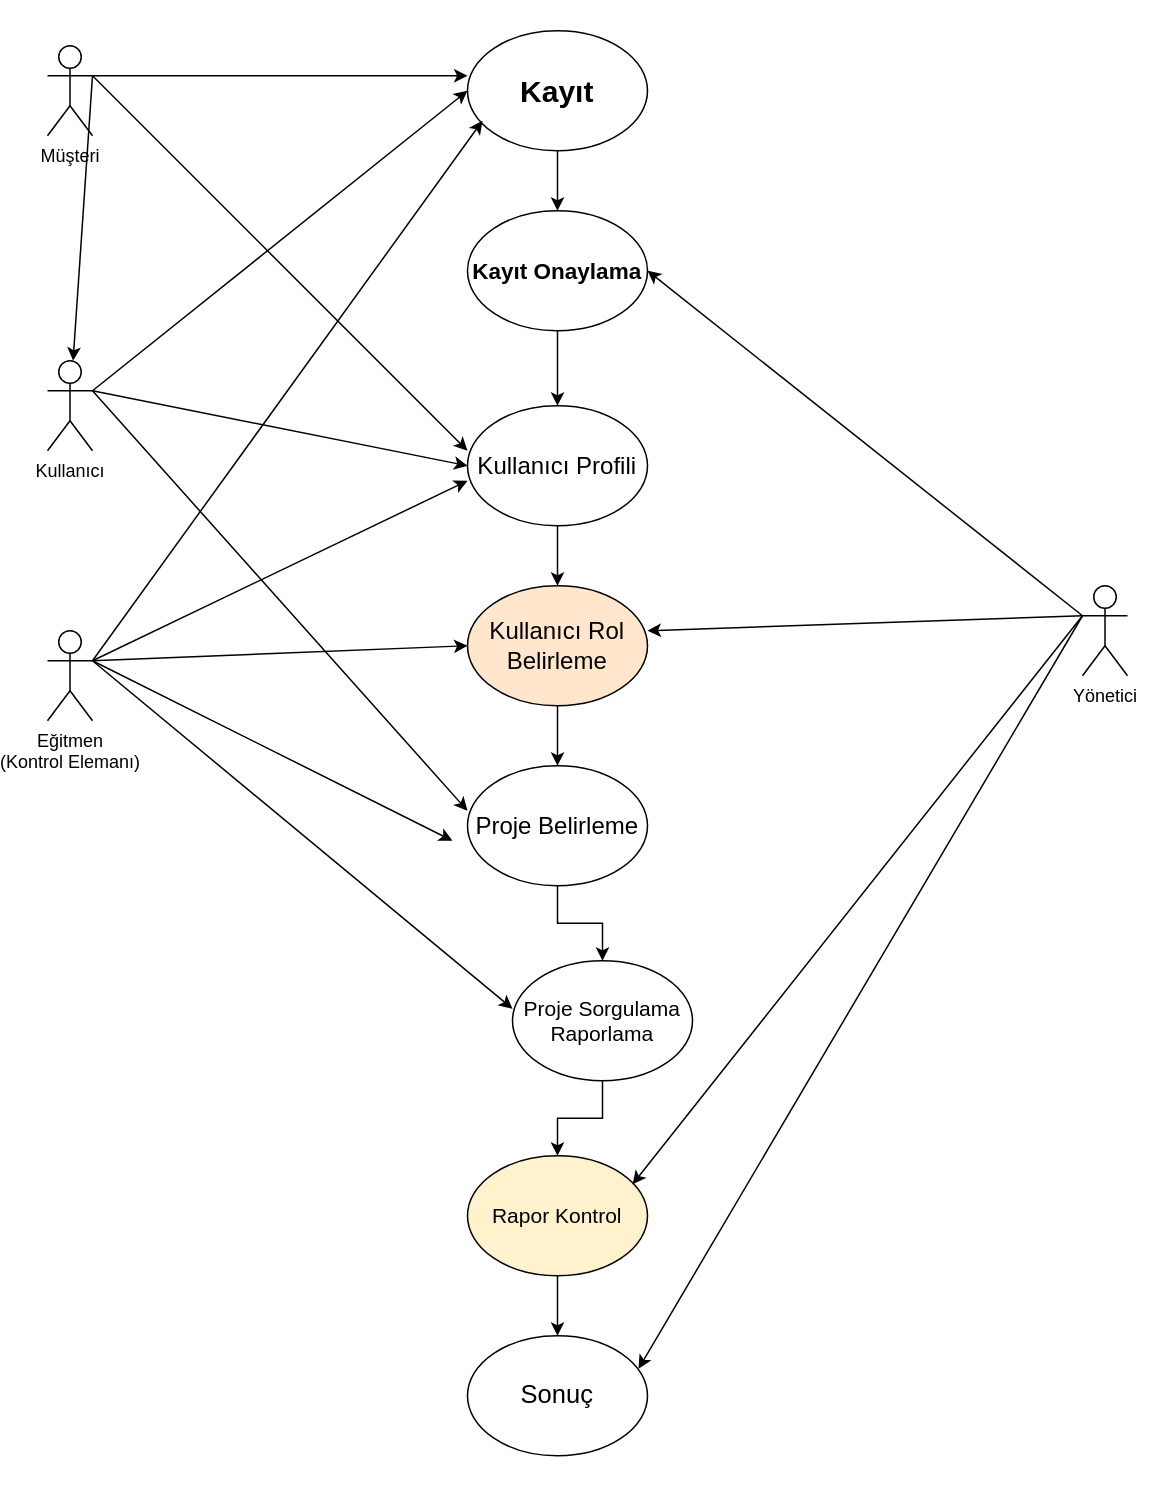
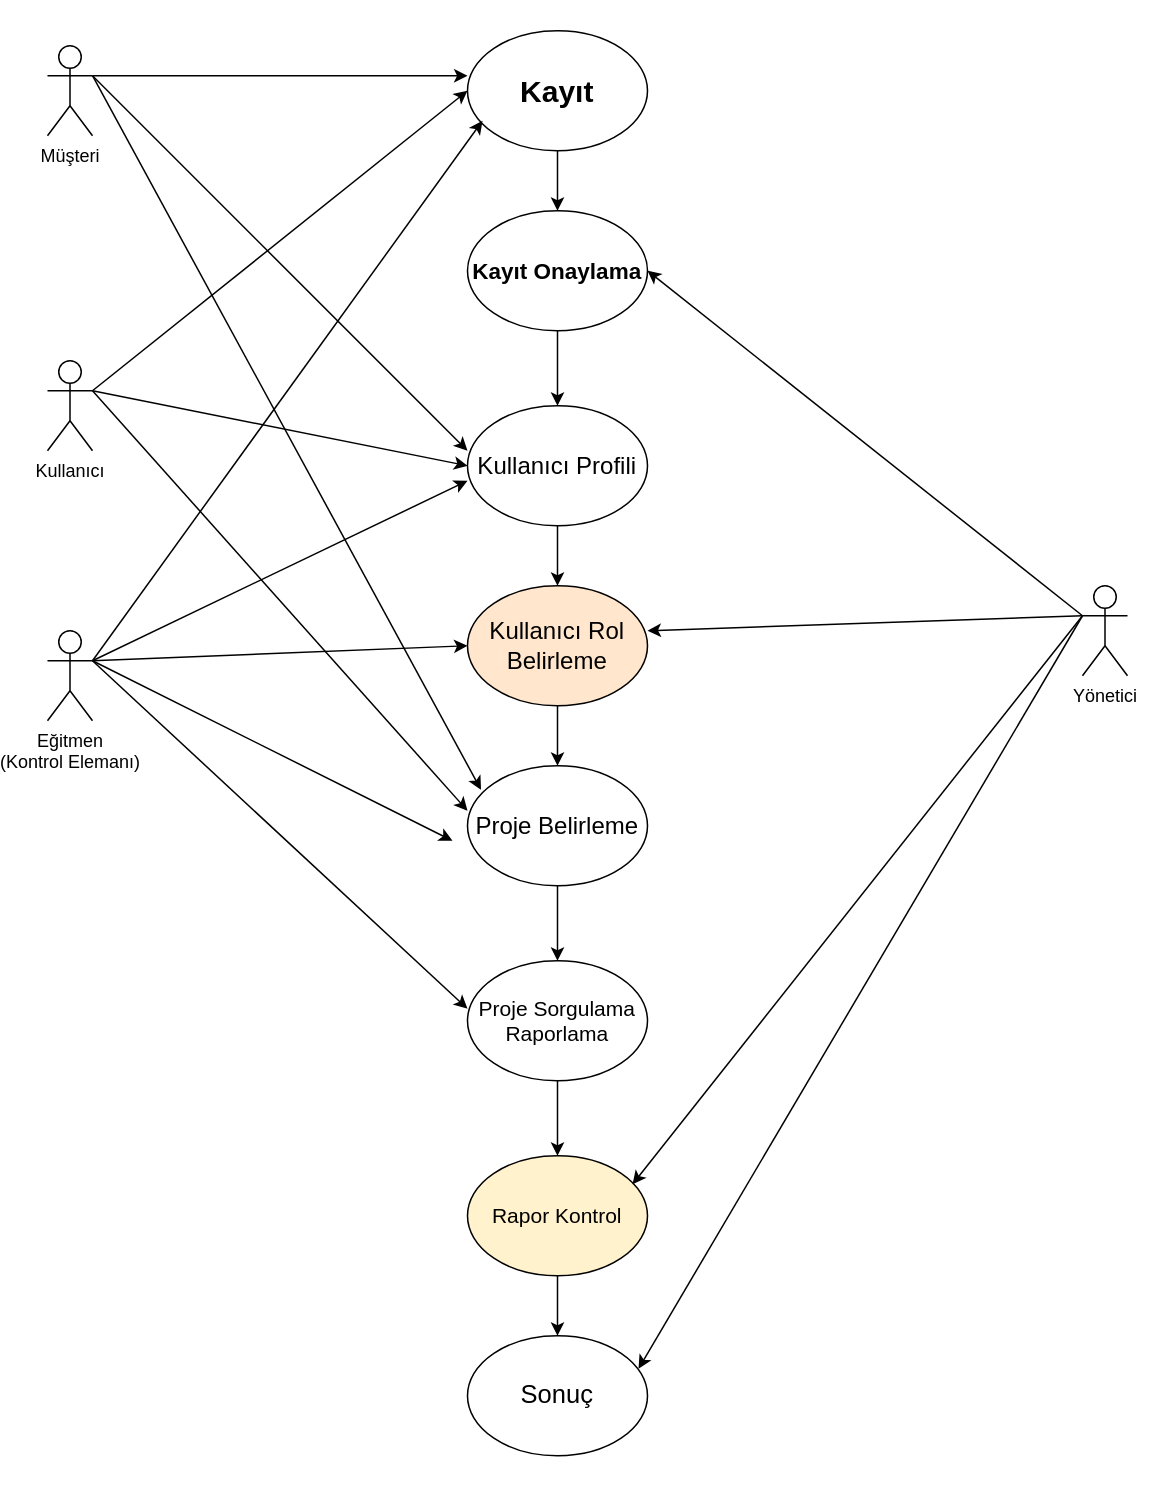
edge "Müşteri" -> "Kullanıcı": now "Müşteri" -> "Proje Belirleme"
node "Proje Sorgulama Raporlama": moved (602, 1021) -> (557, 1021)
